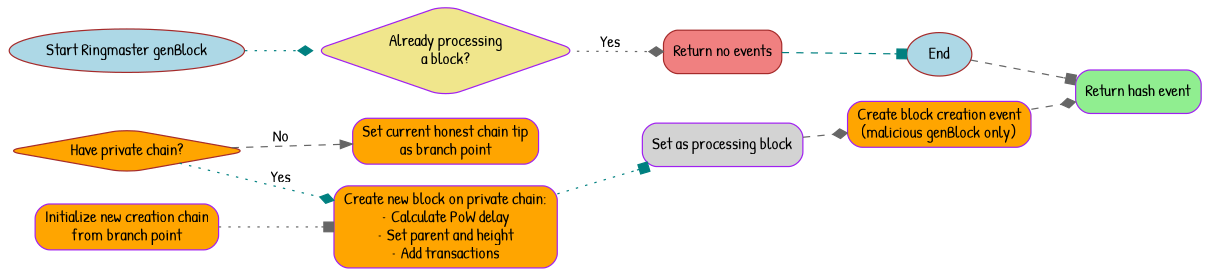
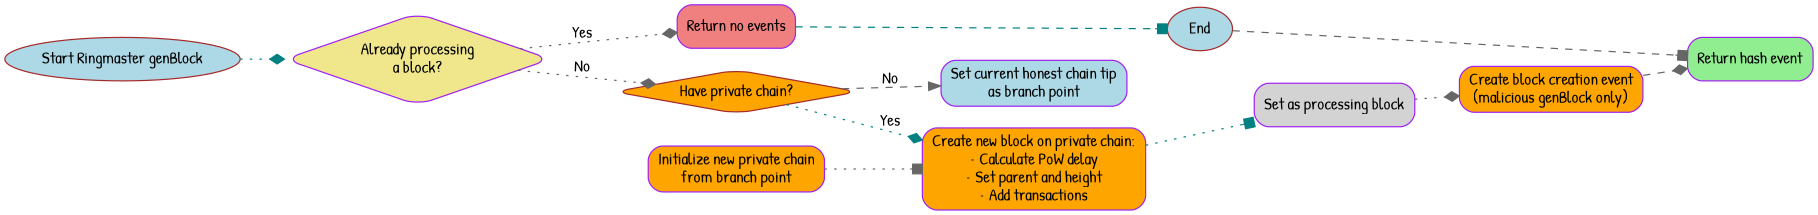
node "Return no events": color brown -> purple
edge "Already processing a block?" -> "Have private chain?": added, label "No"
edge "Set as processing block" -> "Create block creation event (malicious genBlock only)": style dashed -> dotted
node "Set current honest chain tip as branch point": fillcolor orange -> lightblue
node "Initialize new creation chain from branch point": label "Initialize new creation chain from branch point" -> "Initialize new private chain from branch point"
